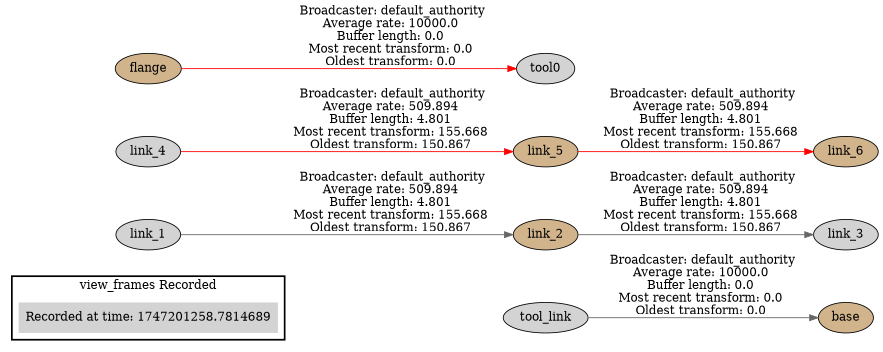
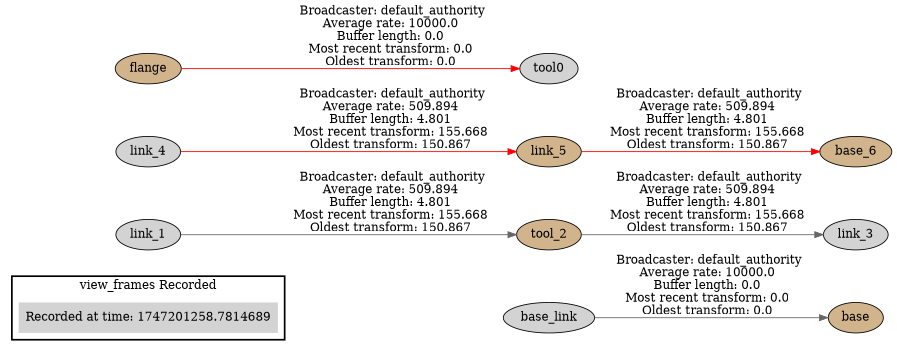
node "link_6": label "link_6" -> "base_6"
node "link_2": label "link_2" -> "tool_2"
node "tool_link": label "tool_link" -> "base_link"
